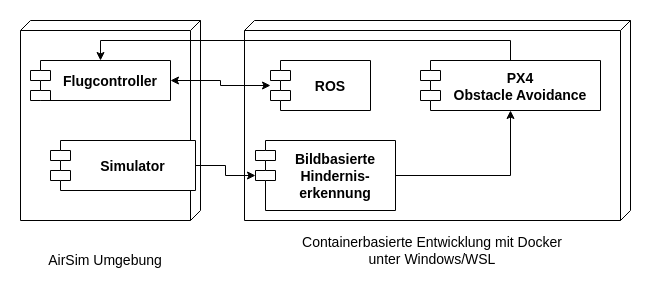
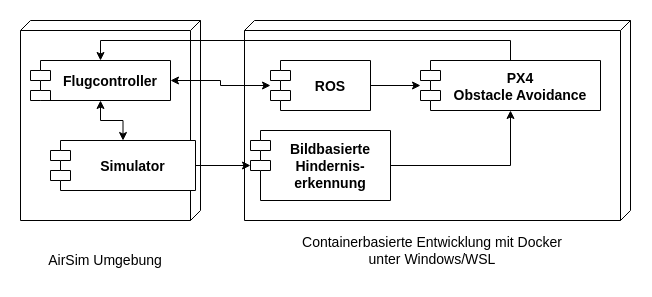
edge "ROS" -> "PX4 Obstacle Avoidance": added
edge "Flugcontroller" -- "Simulator": added
node "Bildbasierte Hindernis- erkennung": moved (326, 176) -> (321, 166)
